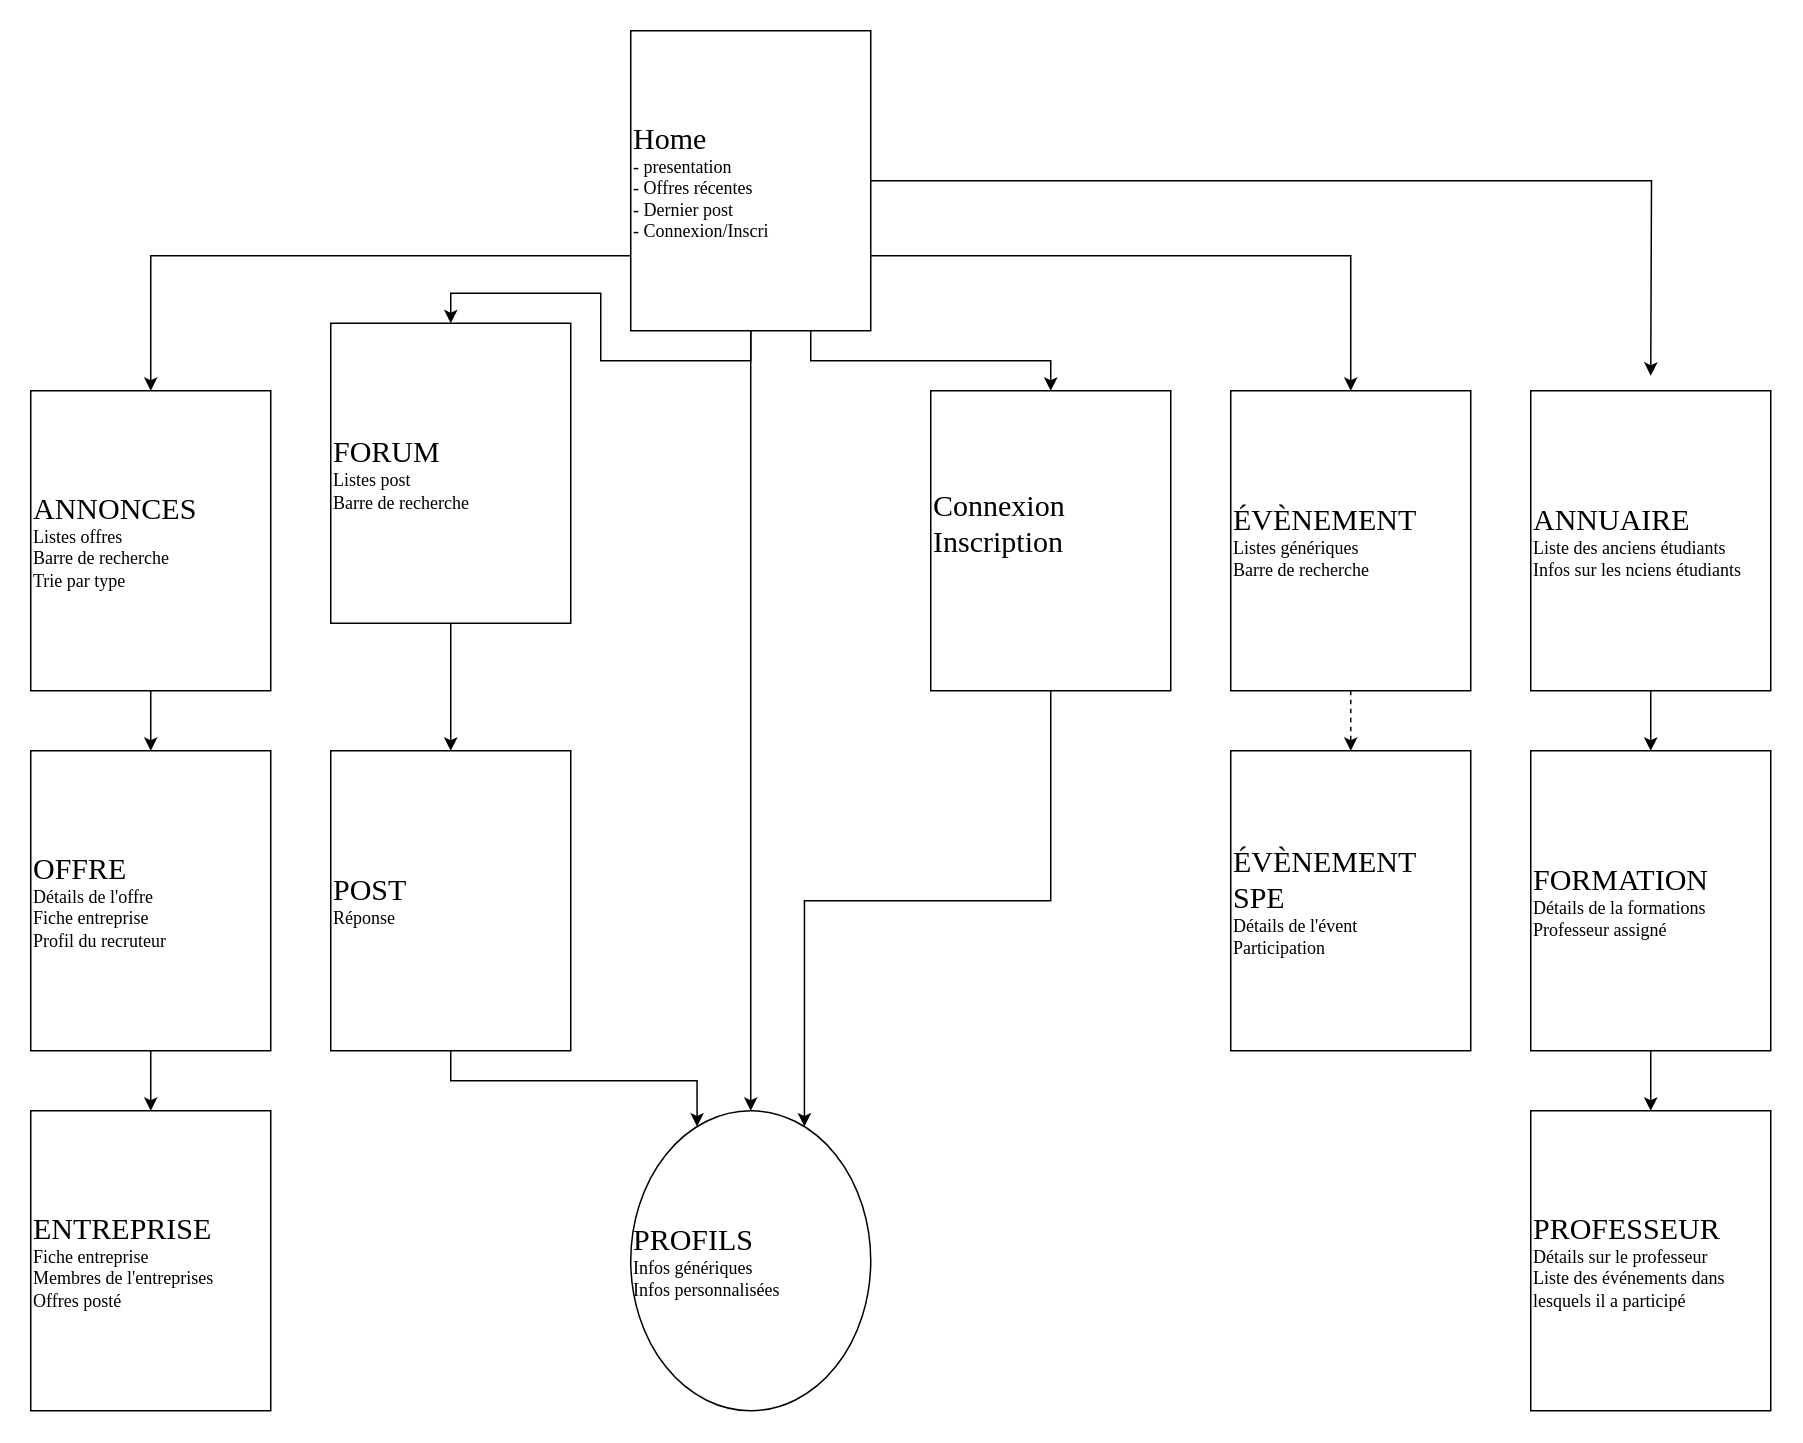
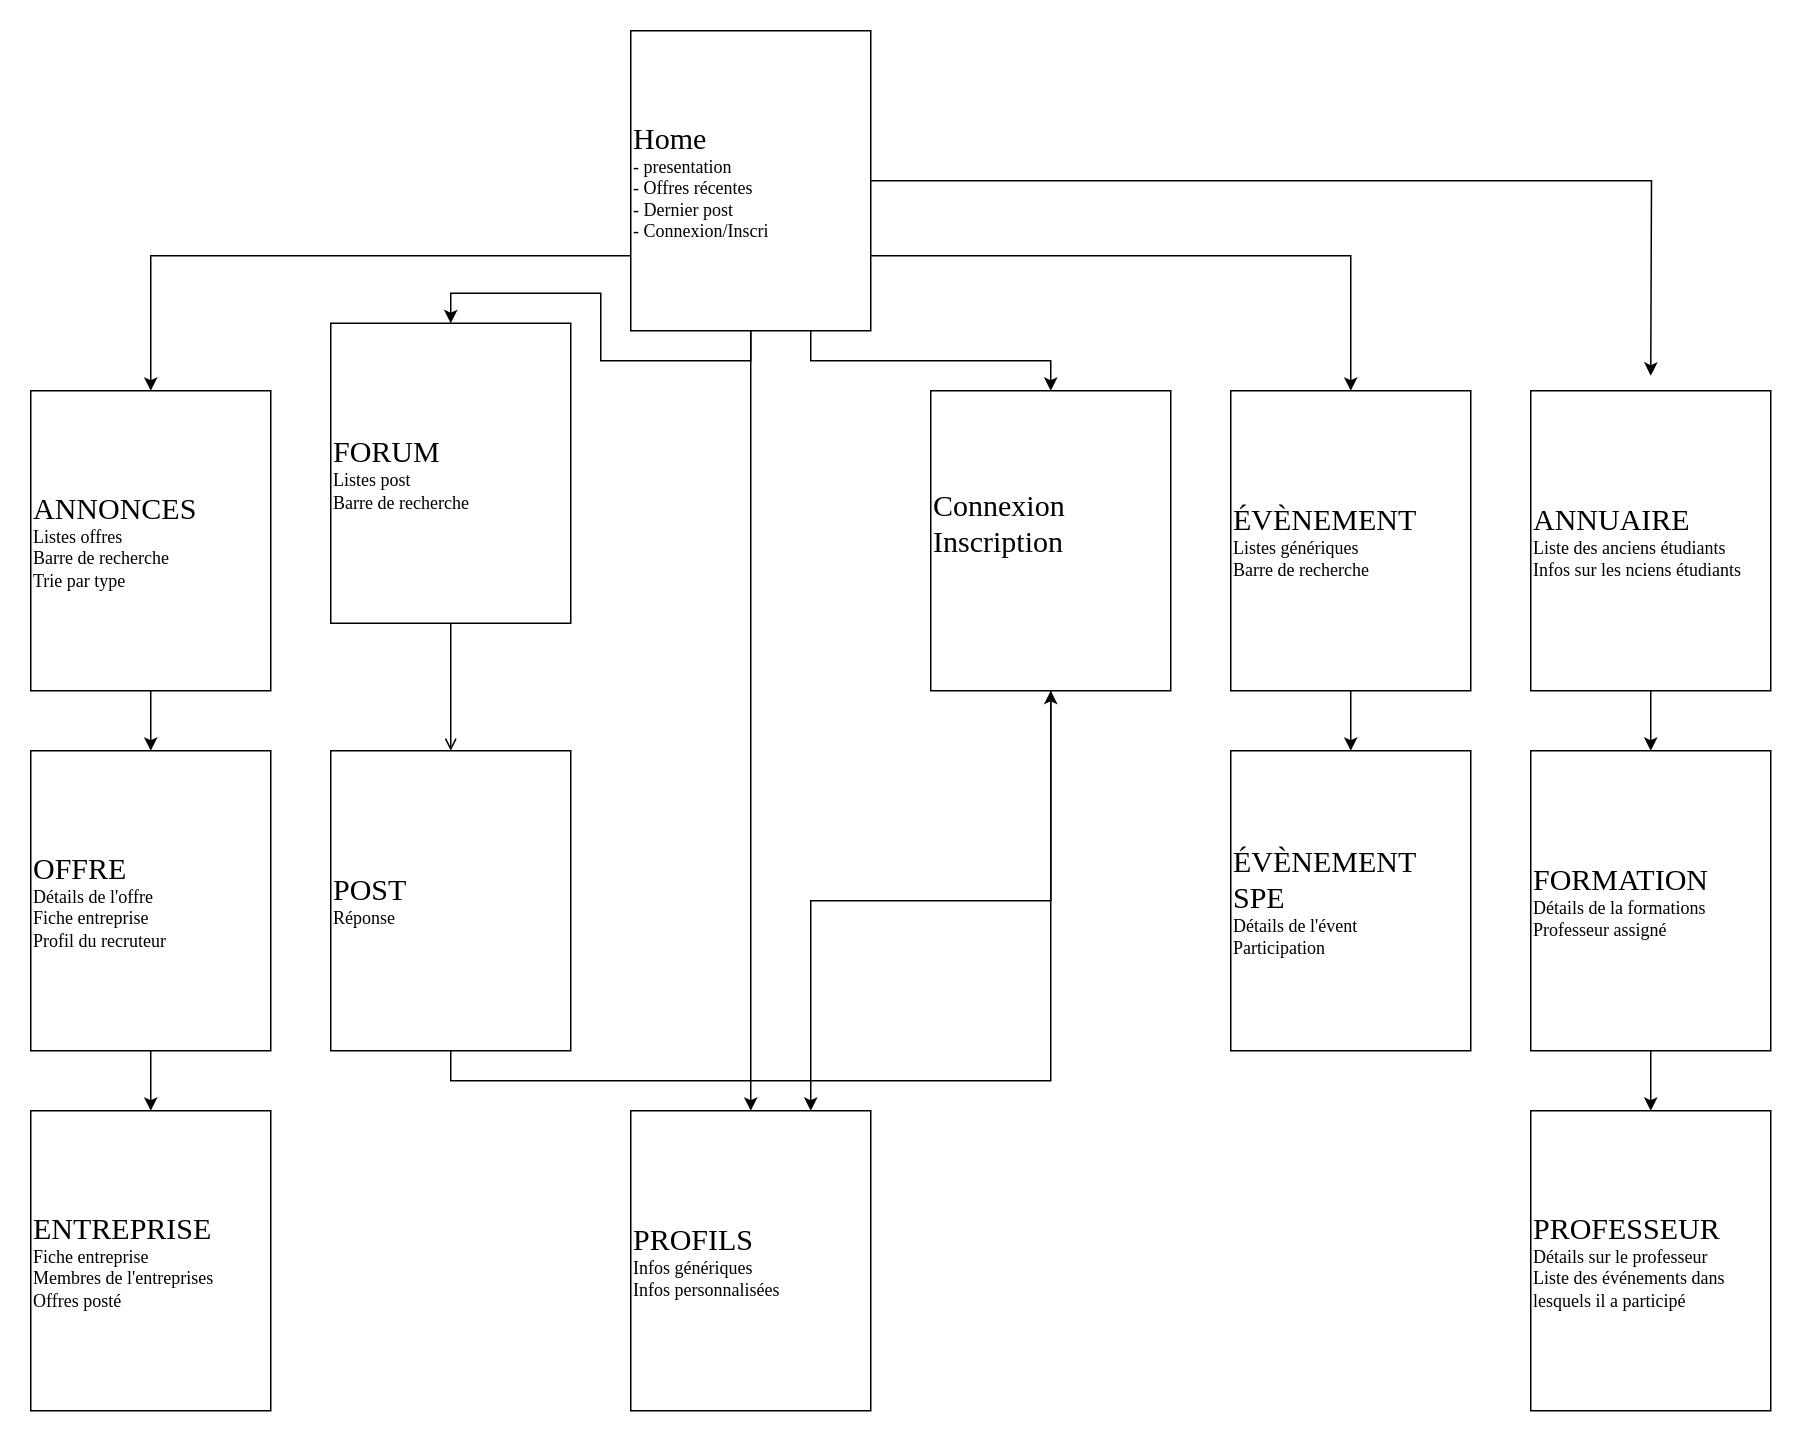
edge "ÉVÈNEMENT Listes génériques Barre de recherche" -> "ÉVÈNEMENT SPE Détails de l'évent Participation": style dashed -> solid
edge "FORUM Listes post Barre de recherche" -> "POST Réponse": arrowhead classic -> open
edge "POST Réponse" -> "PROFILS Infos génériques Infos personnalisées": now "POST Réponse" -> "Connexion Inscription"
node "PROFILS Infos génériques Infos personnalisées": shape ellipse -> rectangle
